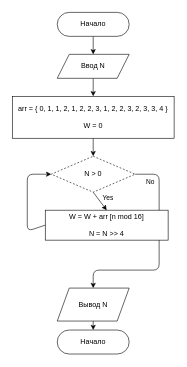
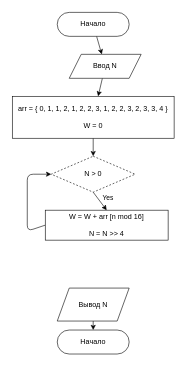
node "Ввод N": moved (93, 66) -> (105, 66)
edge "N > 0" -> "Вывод N": removed, label "No"
